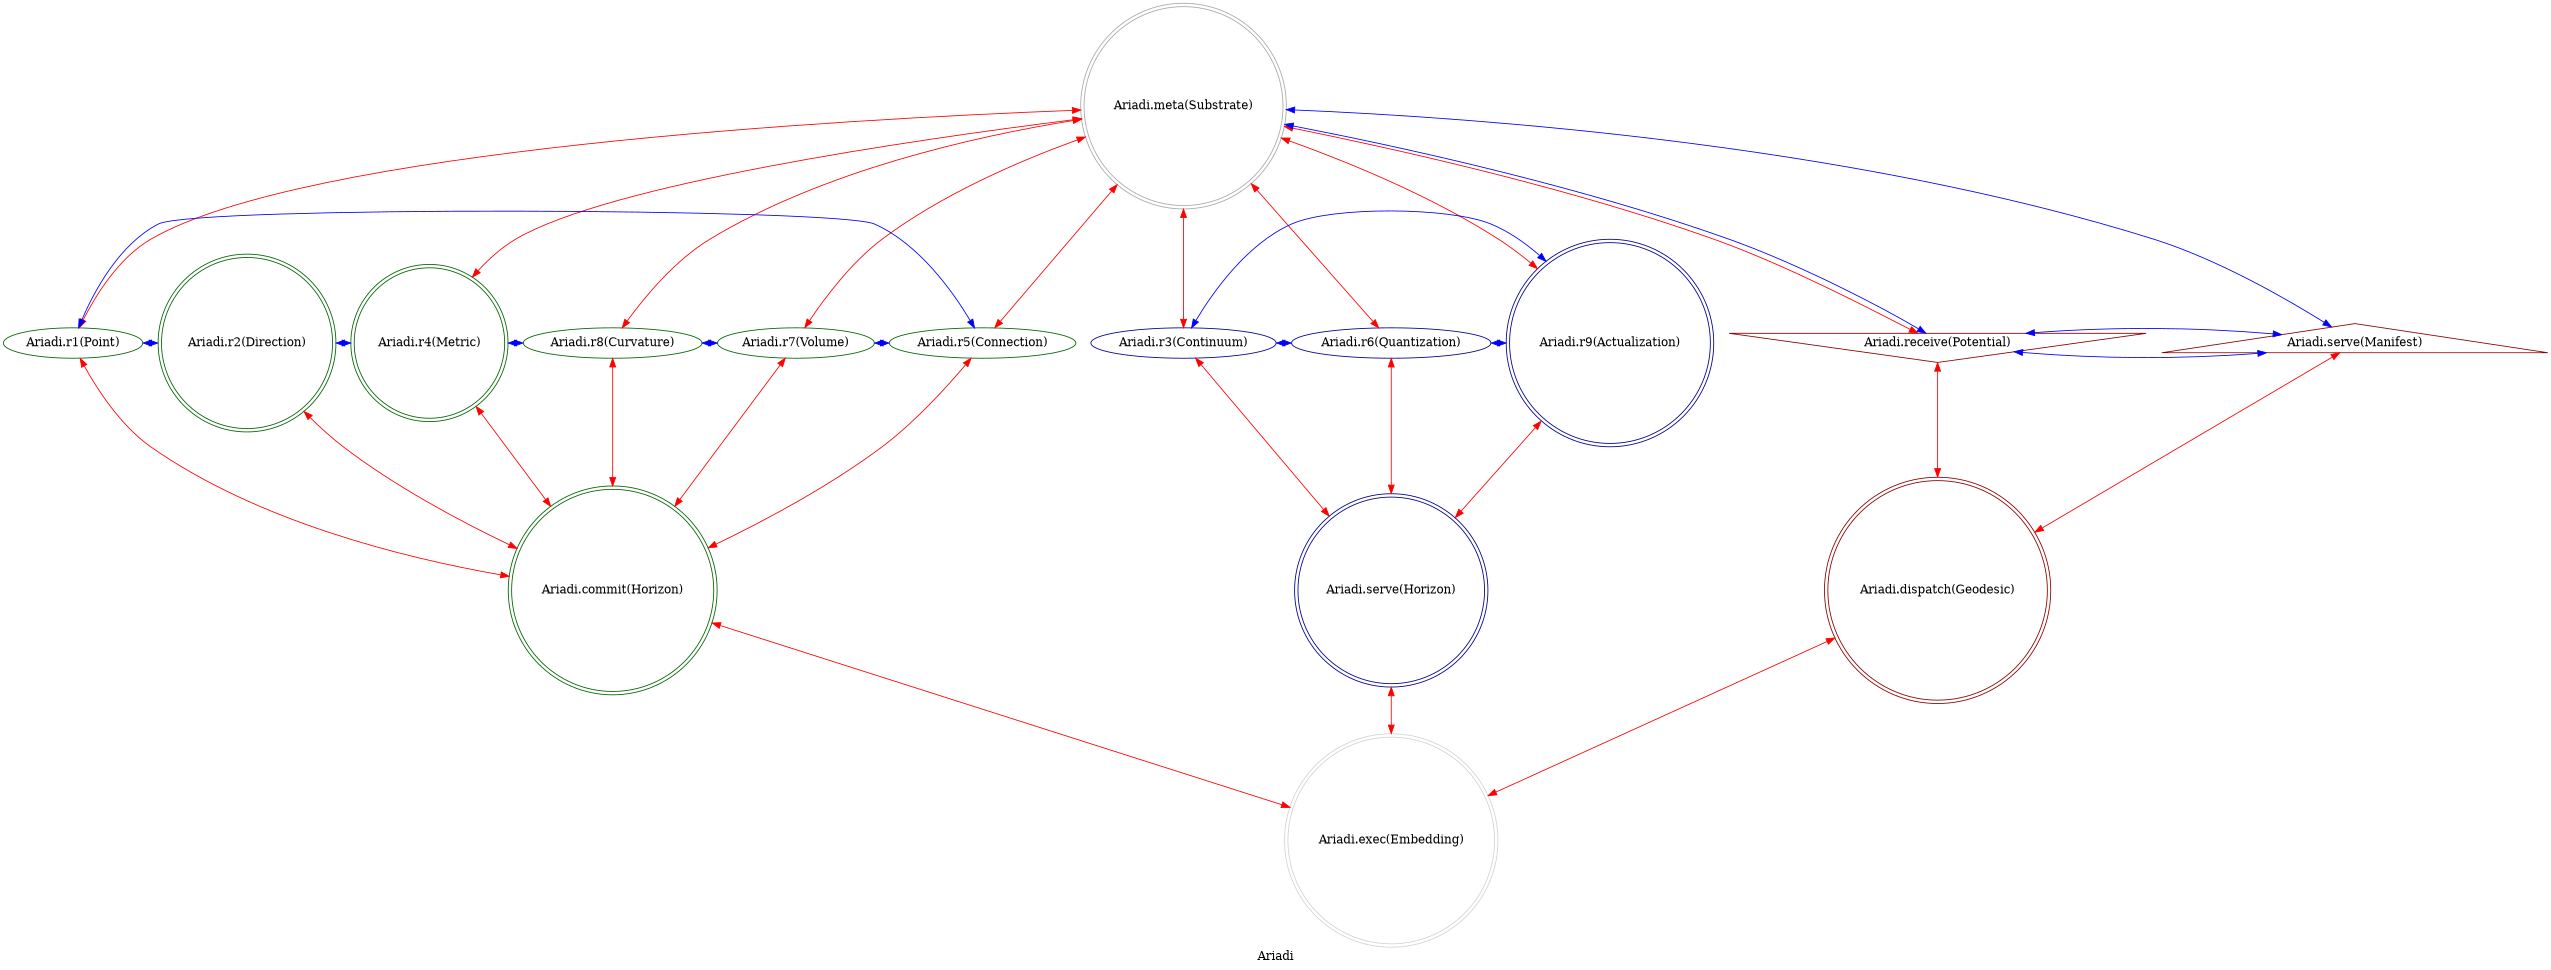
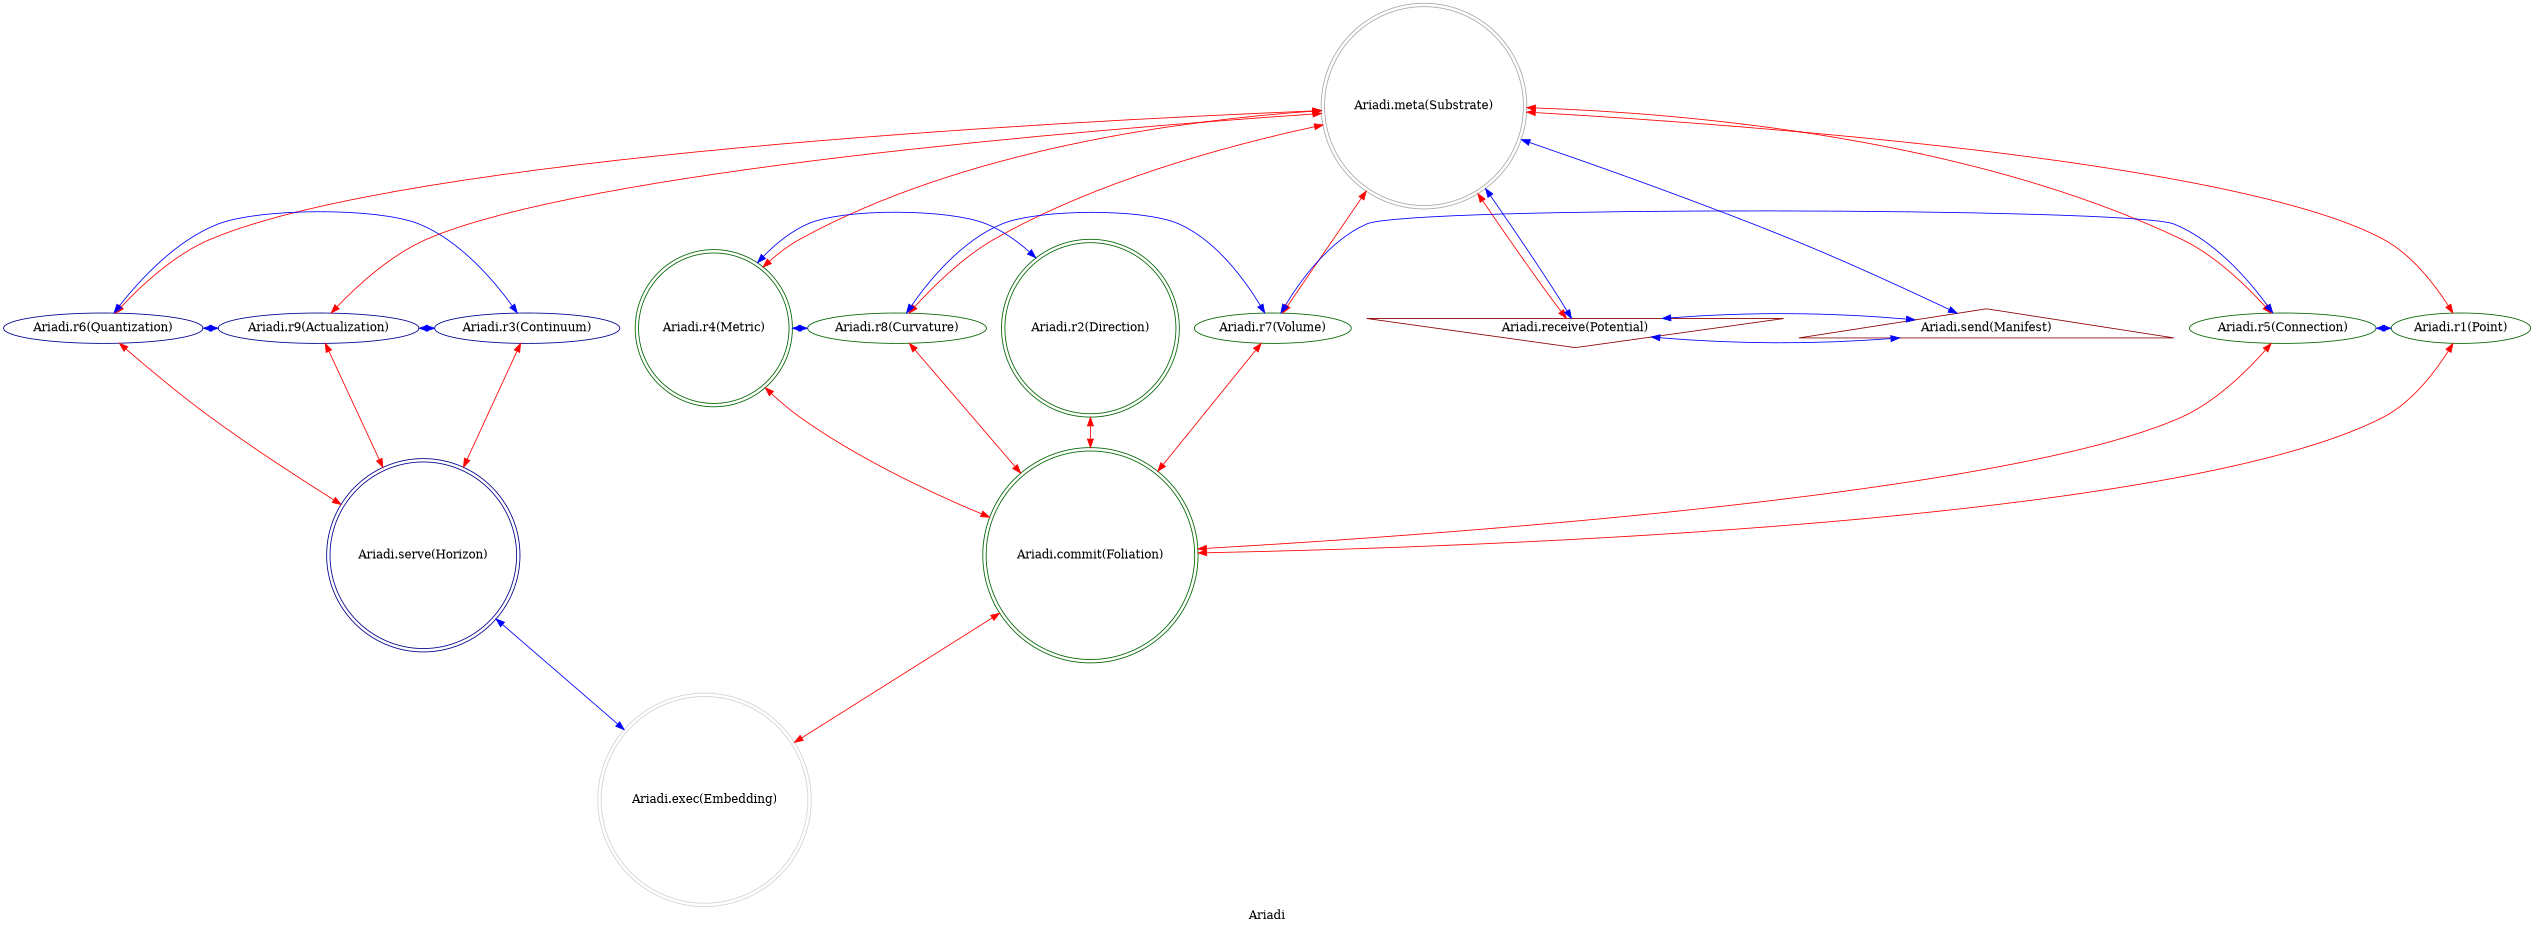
edge "Ariadi.meta(Substrate)" -- "Ariadi.r3(Continuum)": removed
edge "Ariadi.r1(Point)" -- "Ariadi.r2(Direction)": removed
node "Ariadi.r9(Actualization)": shape doublecircle -> ellipse
node "Ariadi.serve(Manifest)": label "Ariadi.serve(Manifest)" -> "Ariadi.send(Manifest)"
node "Ariadi.commit(Horizon)": label "Ariadi.commit(Horizon)" -> "Ariadi.commit(Foliation)"
node "Ariadi.dispatch(Geodesic)": removed
edge "Ariadi.serve(Horizon)" -- "Ariadi.exec(Embedding)": color red -> blue
